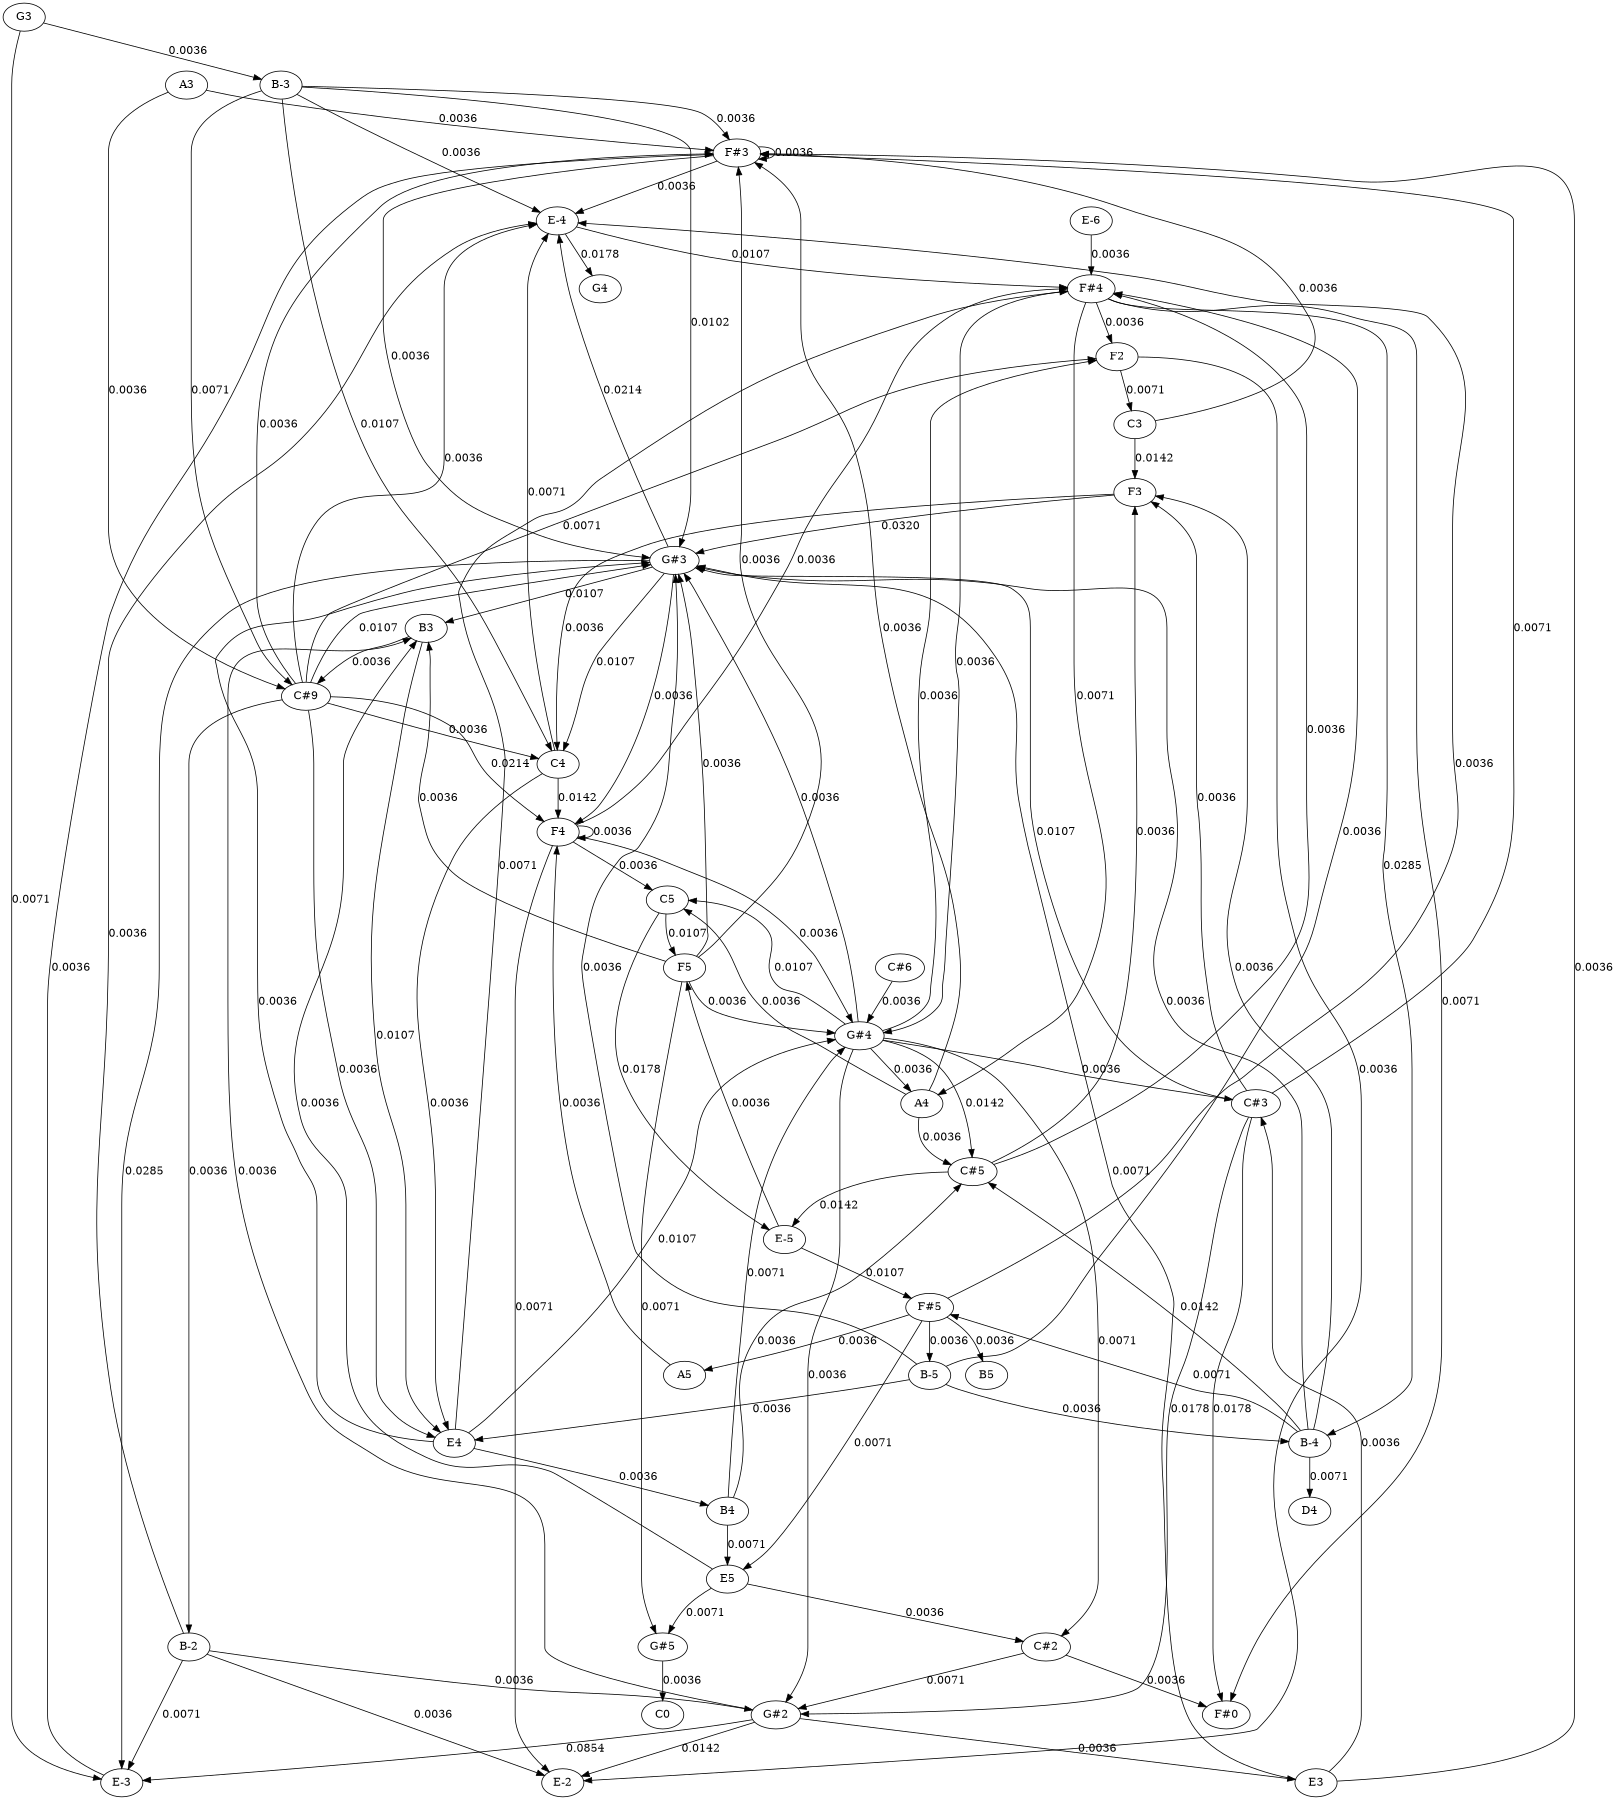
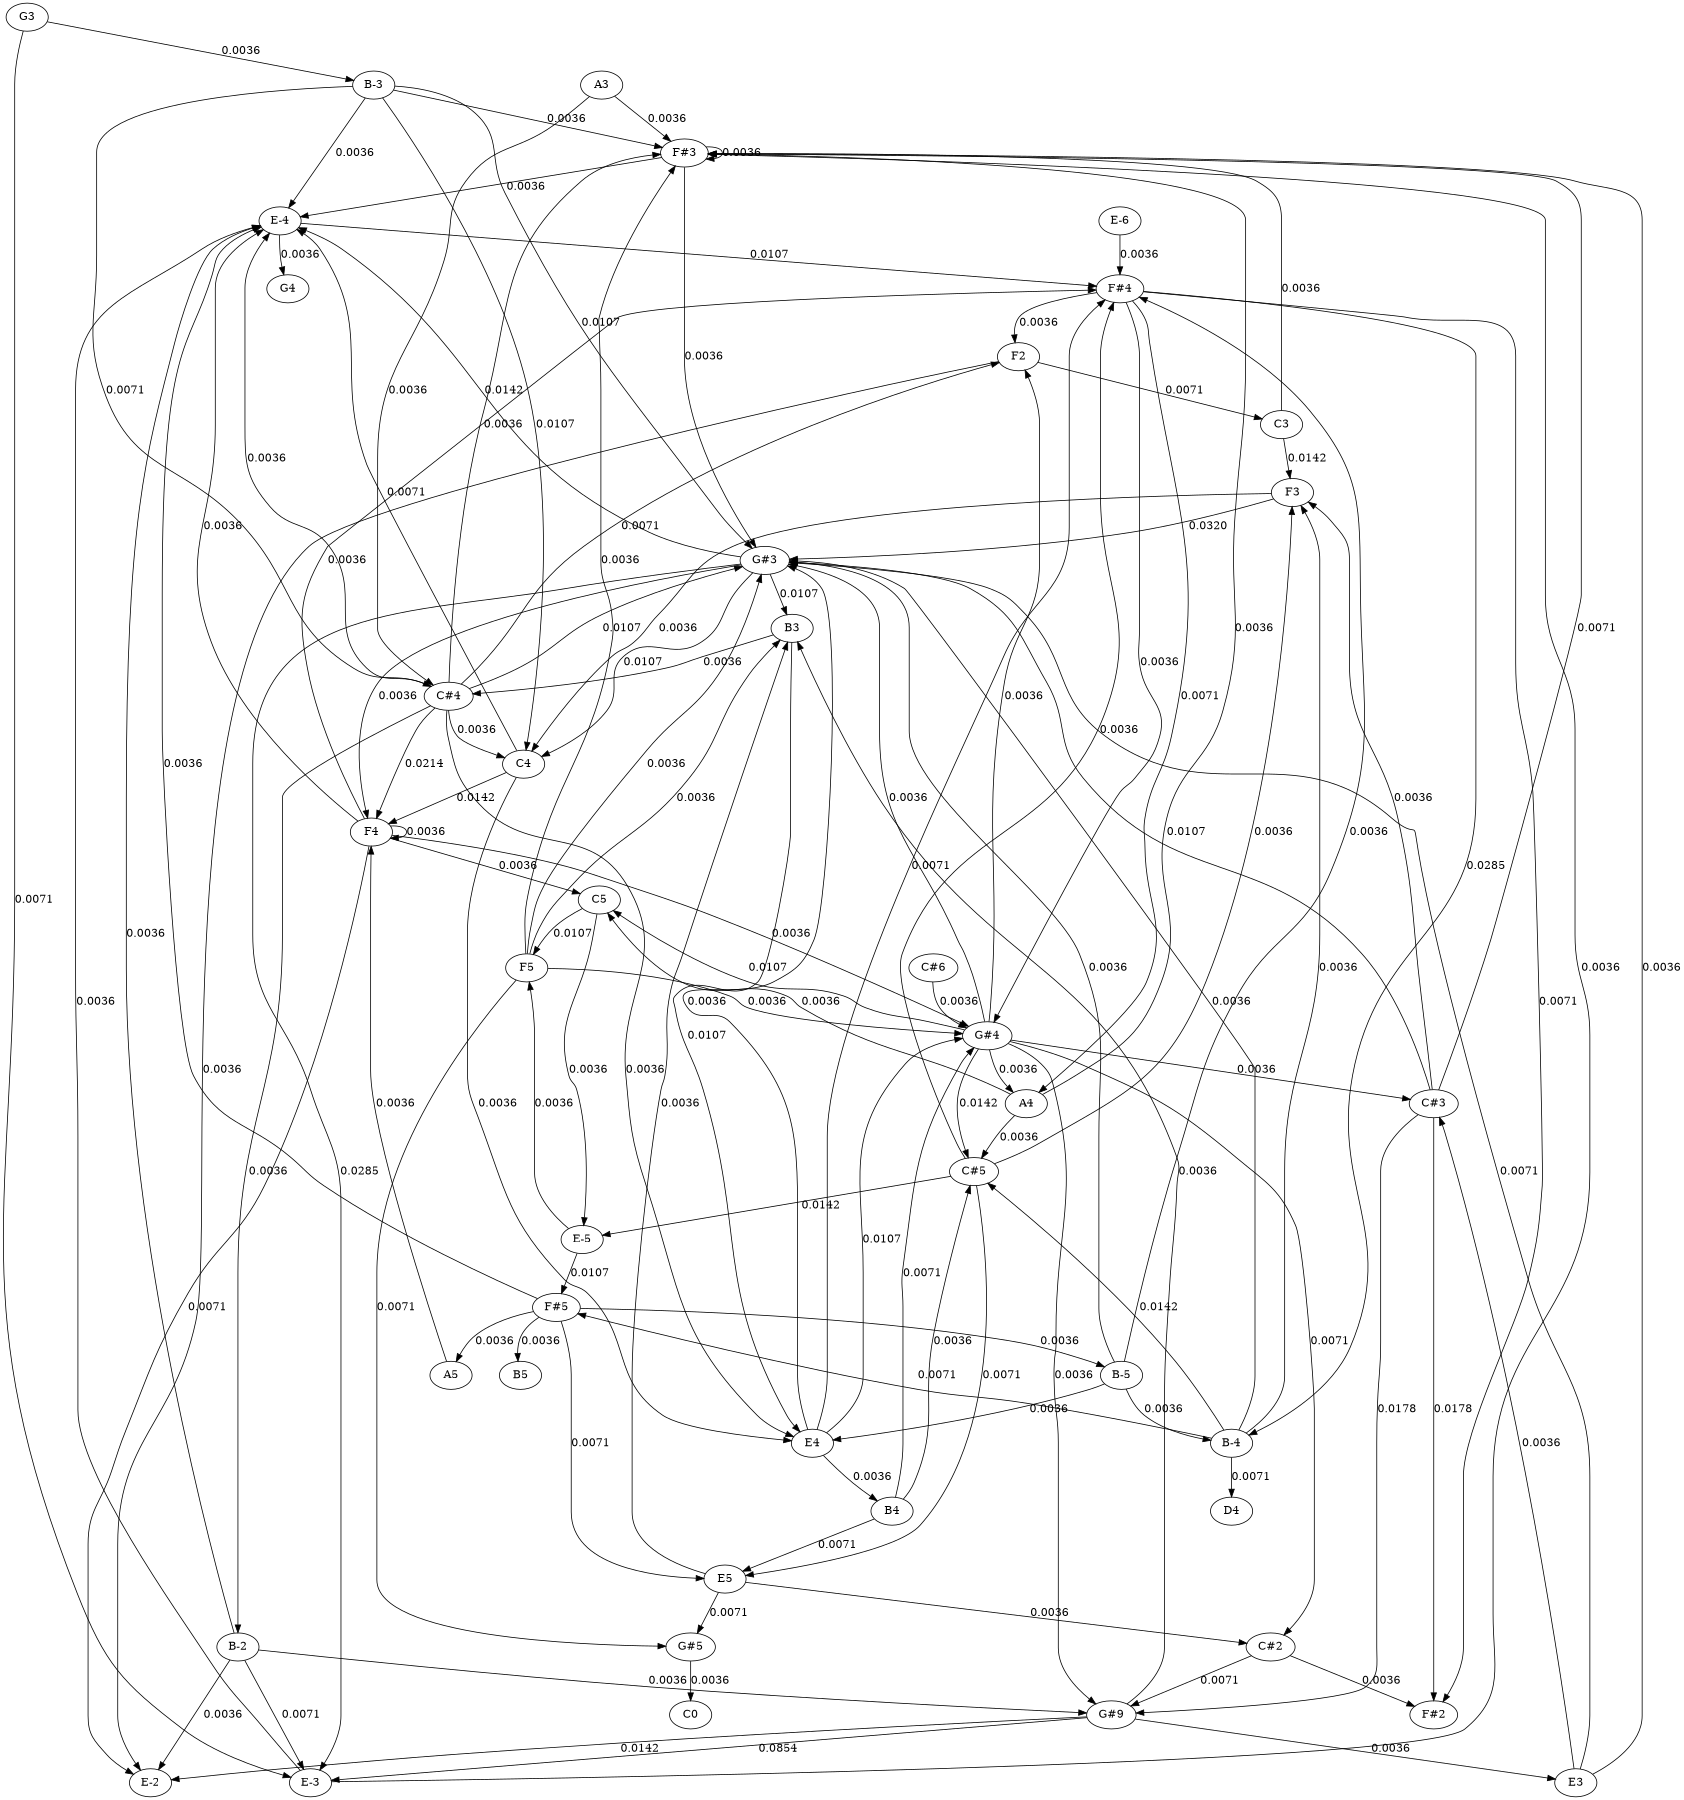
edge "E-4" -- "G4": label "0.0178" -> "0.0036"
edge "B-3" -- "G#3": label "0.0102" -> "0.0107"
edge "E-4" -- "G#3": label "0.0214" -> "0.0142"
edge "E-4" -- "F4": added, label "0.0036"
node "C#9": label "C#9" -> "C#4"
edge "E-4" -- "E-3": added, label "0.0036"
edge "C5" -- "E-5": label "0.0178" -> "0.0036"
edge "C#5" -- "E5": added, label "0.0071"
node "G#2": label "G#2" -> "G#9"
node "F#0": label "F#0" -> "F#2"
